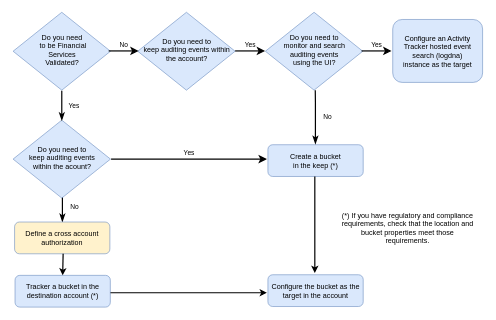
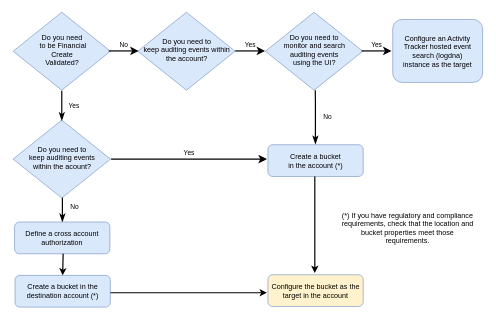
node "Do you need to be Financial Services Validated?": label "Do you need to be Financial Services Validated?" -> "Do you need to be Financial Create Validated?"
node "Create a bucket in the keep (*)": label "Create a bucket in the keep (*)" -> "Create a bucket in the account (*)"
node "Define a cross account authorization": fillcolor #fff2cc -> #dae8fc
node "Configure the bucket as the target in the account": fillcolor #dae8fc -> #fff2cc
node "Tracker a bucket in the destination account (*)": label "Tracker a bucket in the destination account (*)" -> "Create a bucket in the destination account (*)"
